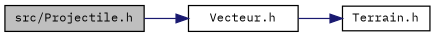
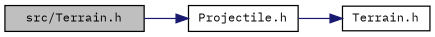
node "src/Projectile.h": label "src/Projectile.h" -> "src/Terrain.h"
node "Vecteur.h": label "Vecteur.h" -> "Projectile.h"
